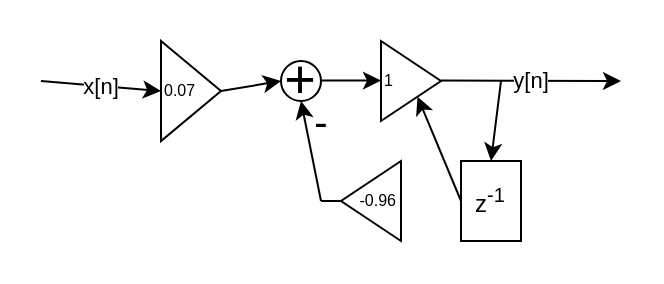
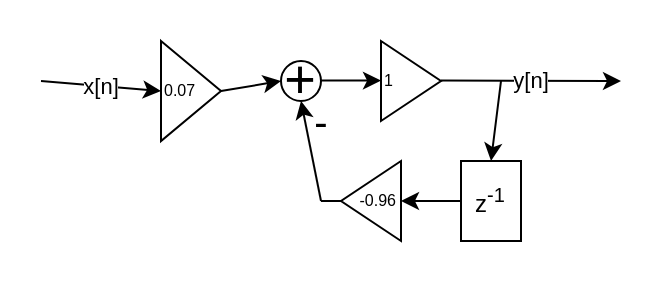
edge "z-1" -> "1": now "z-1" -> "-0.96"
